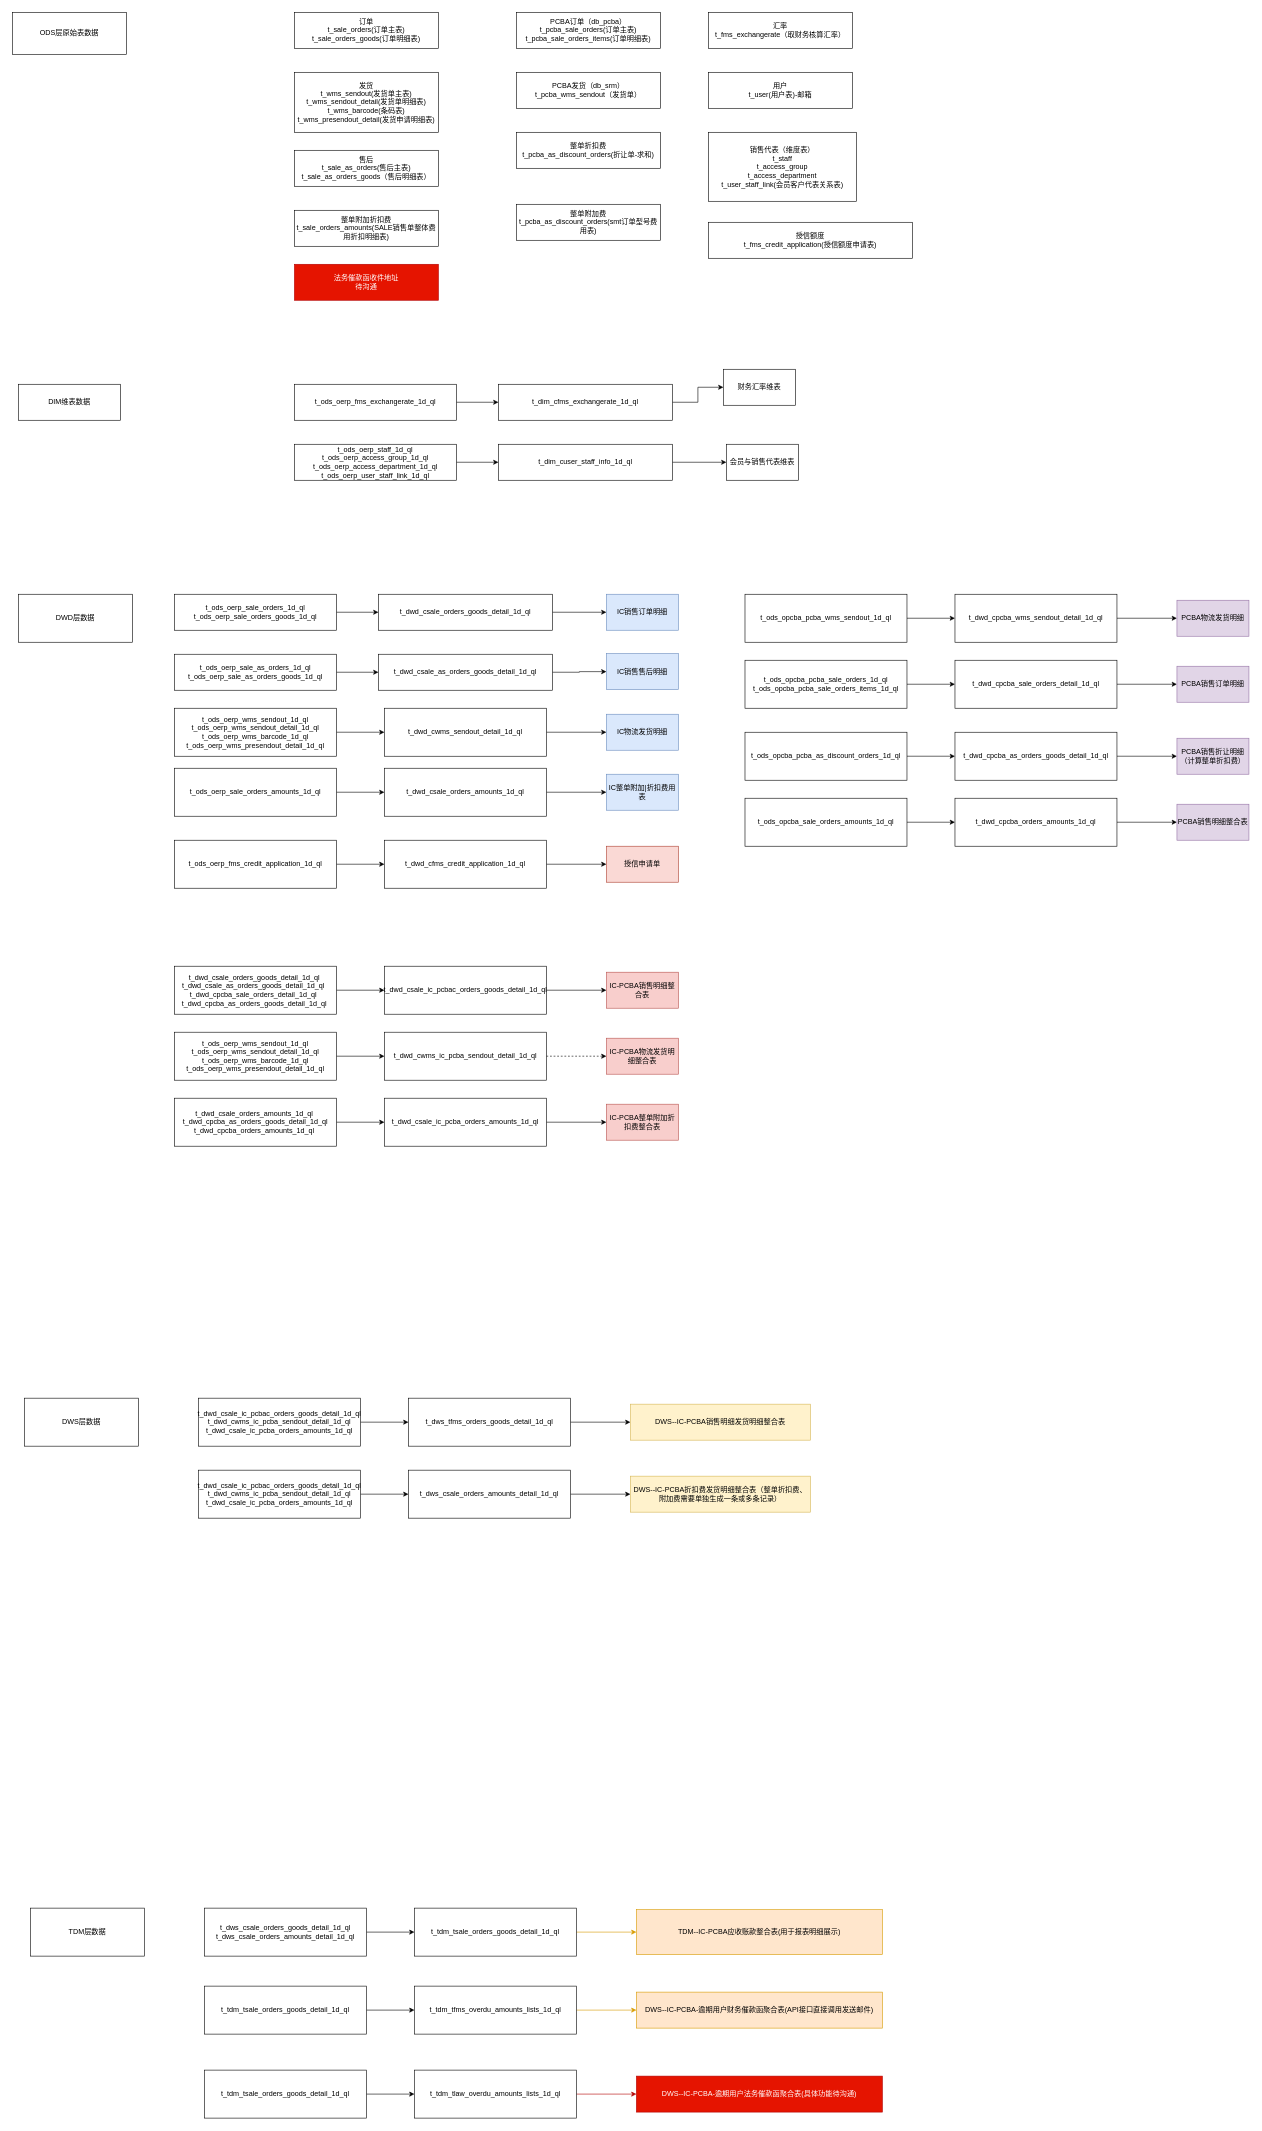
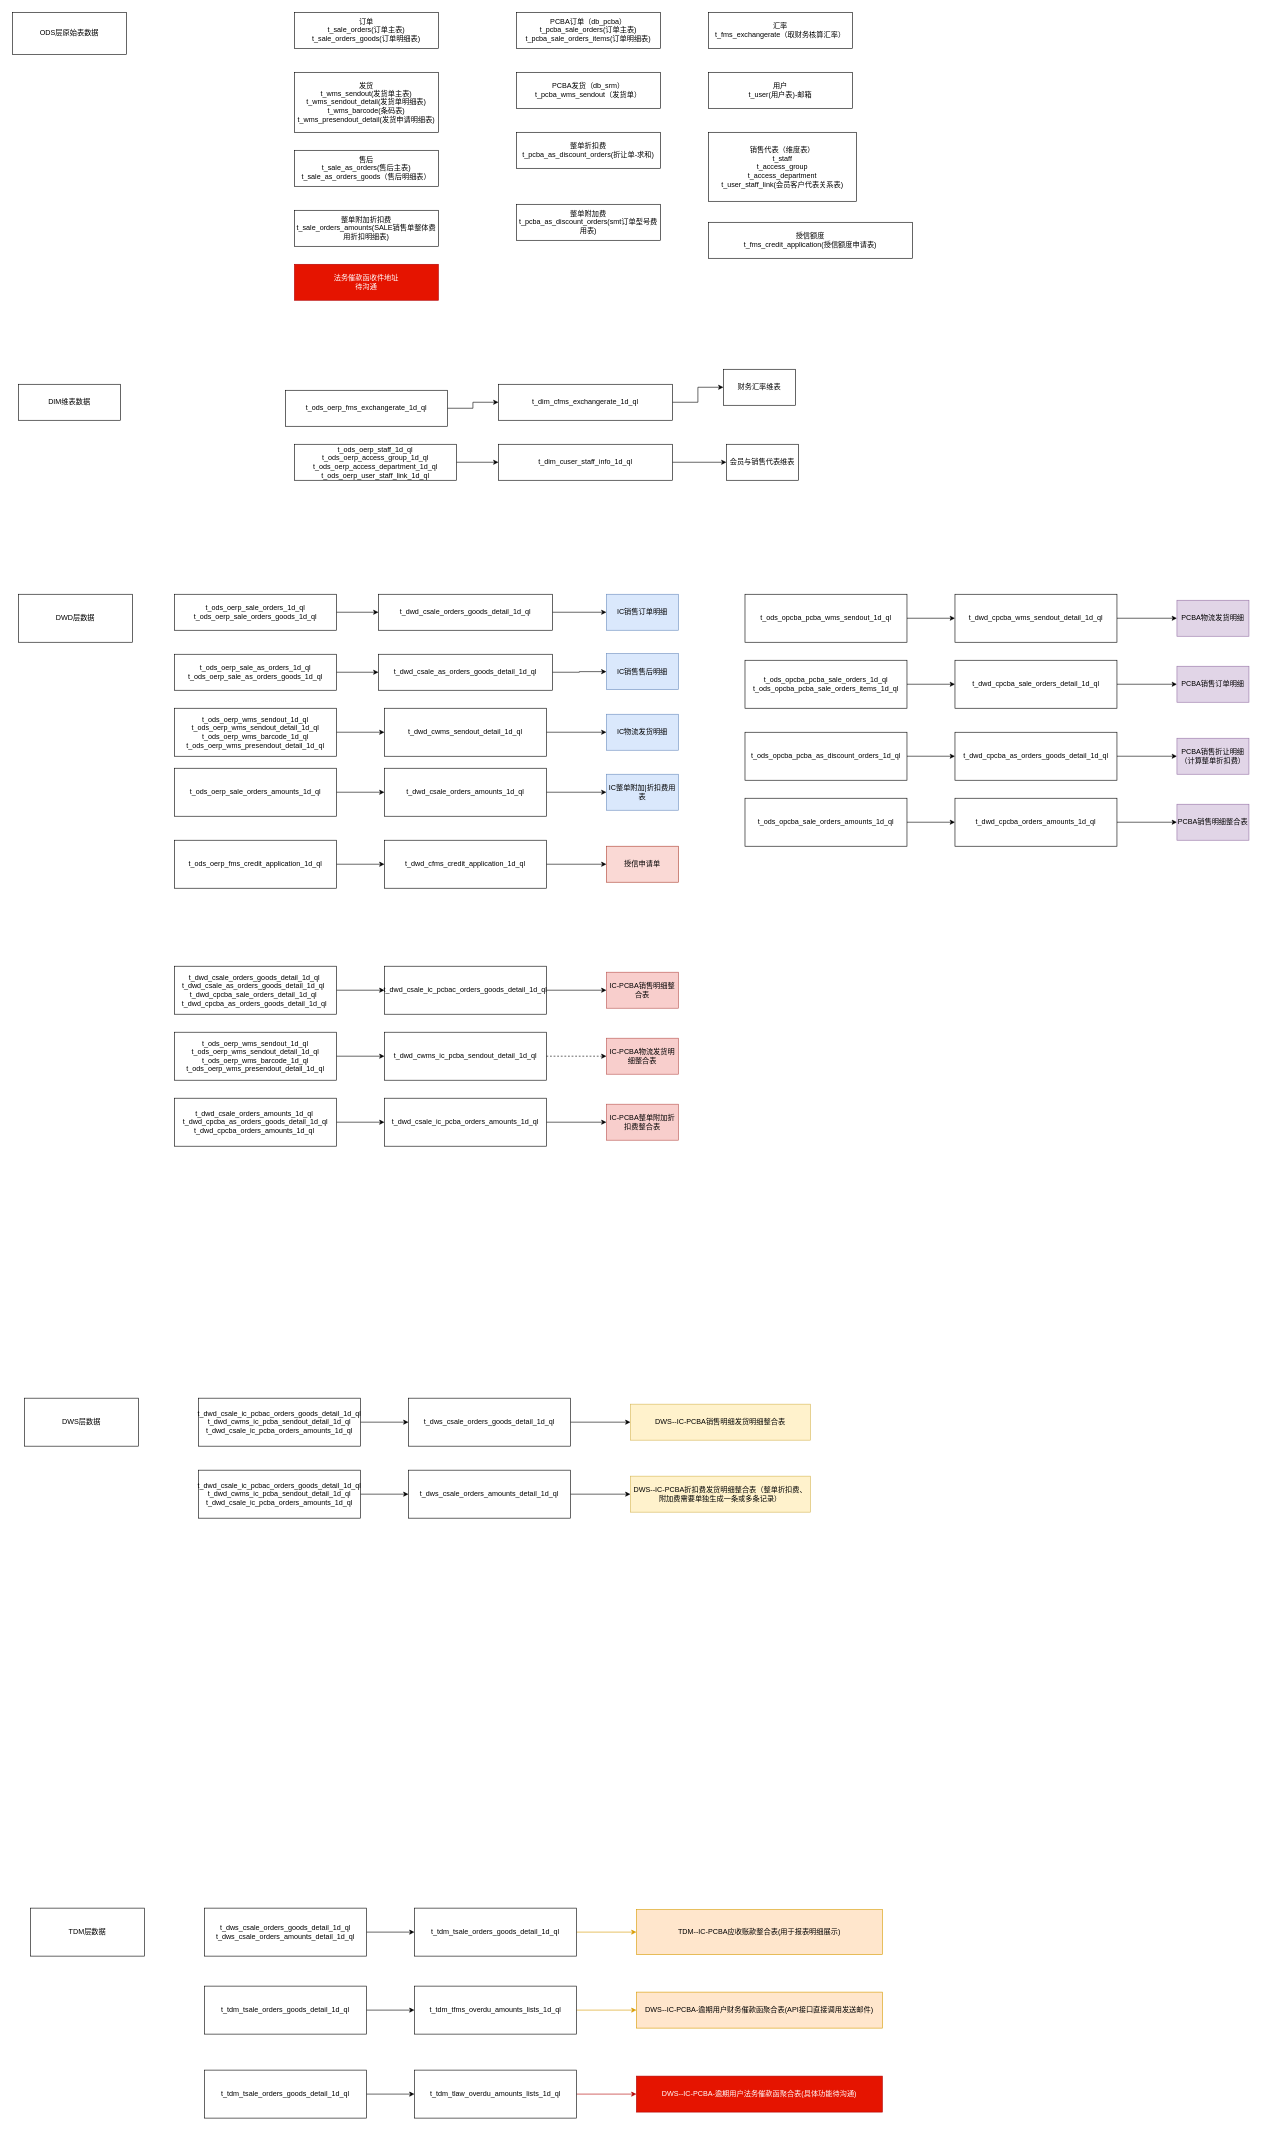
node "t_ods_oerp_fms_exchangerate_1d_ql": moved (375, 402) -> (366, 408)
node "t_dws_tfms_orders_goods_detail_1d_ql": label "t_dws_tfms_orders_goods_detail_1d_ql" -> "t_dws_csale_orders_goods_detail_1d_ql"
